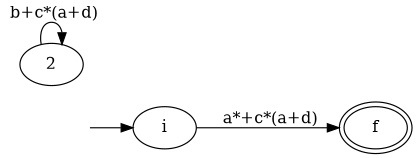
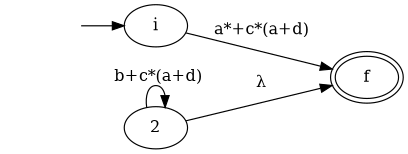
edge "2" -> "f": added, label "λ"
